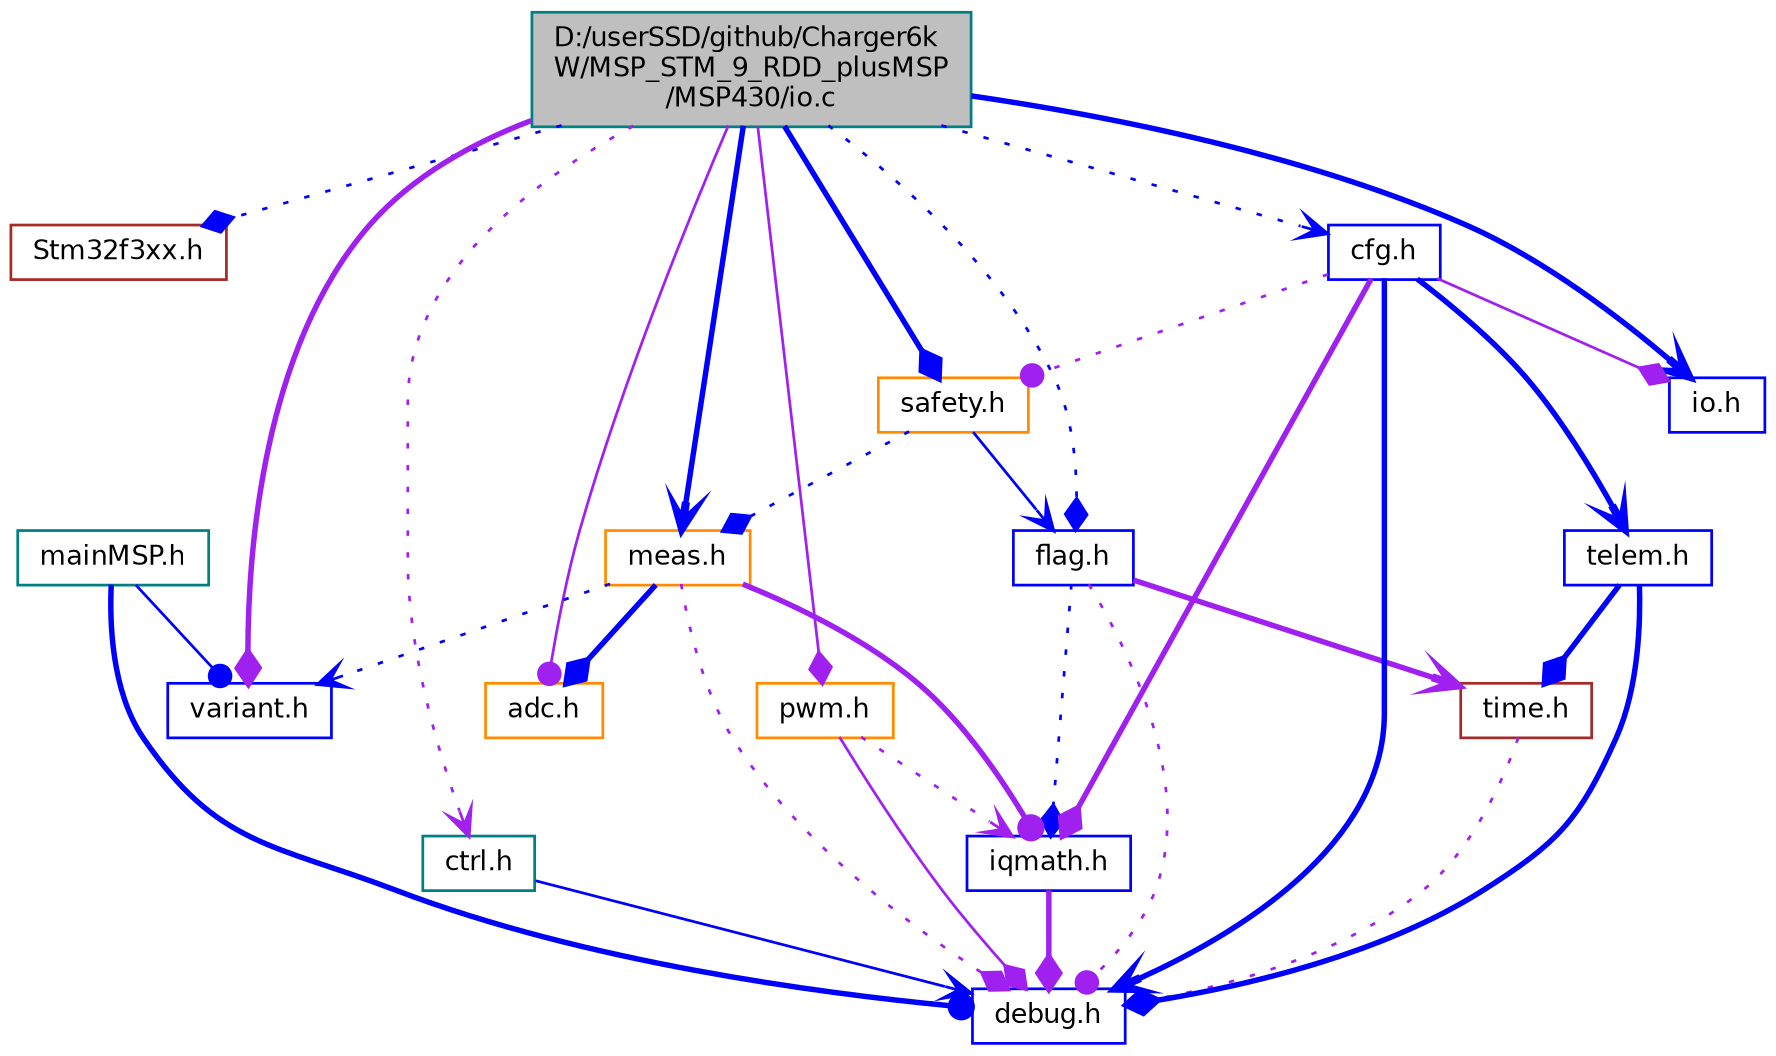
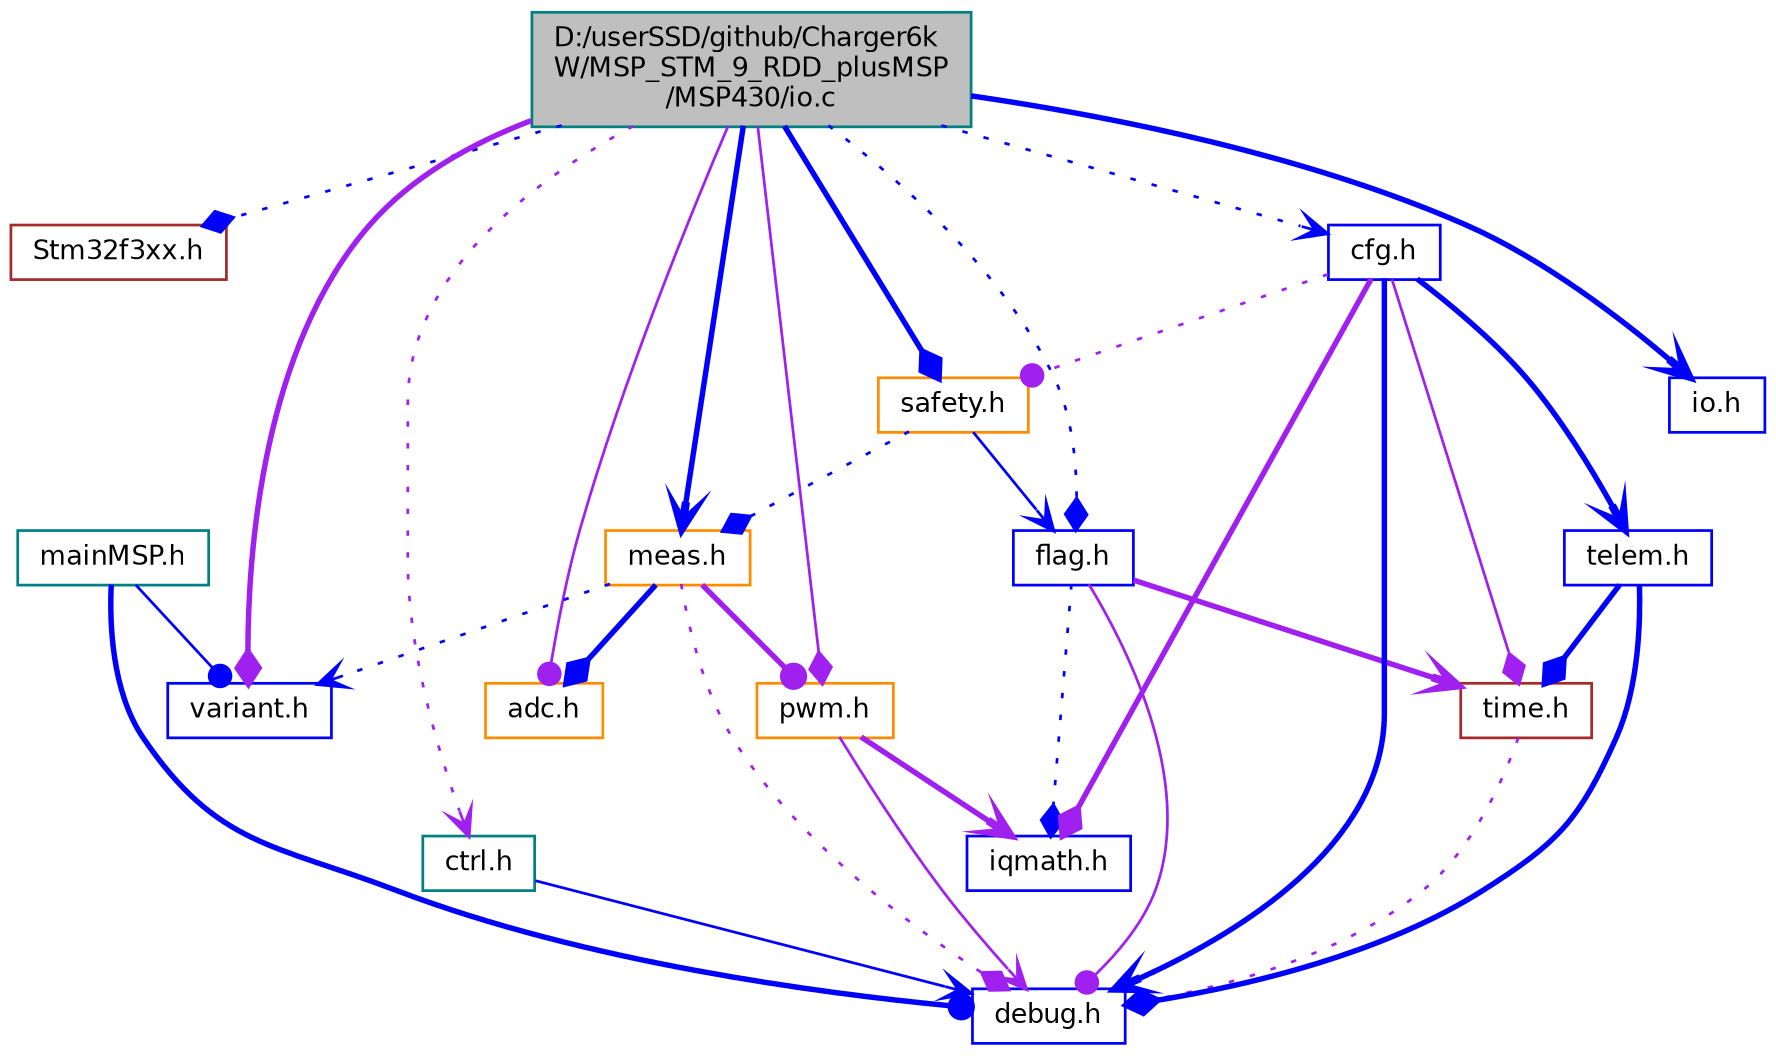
edge "cfg.h" -> "io.h": now "cfg.h" -> "time.h"
edge "meas.h" -> "iqmath.h": now "meas.h" -> "pwm.h"
edge "pwm.h" -> "iqmath.h": style dotted -> bold
edge "flag.h" -> "debug.h": style dotted -> solid
edge "pwm.h" -> "debug.h": arrowhead diamond -> vee
edge "iqmath.h" -> "debug.h": removed
